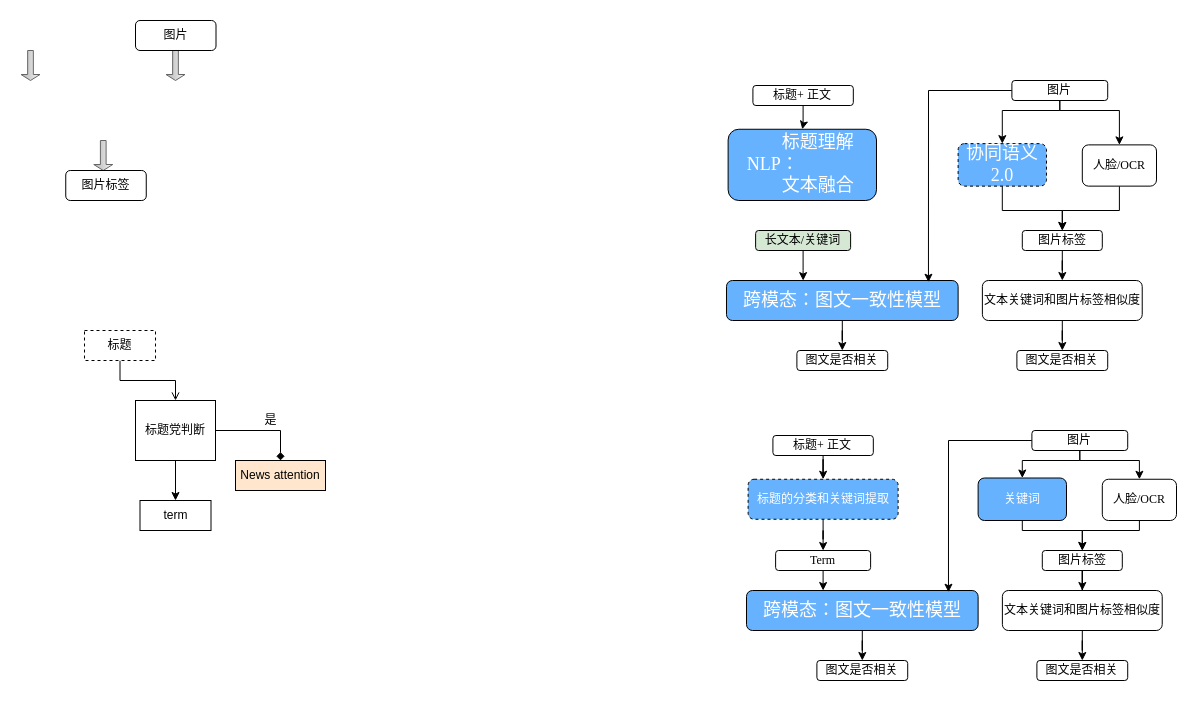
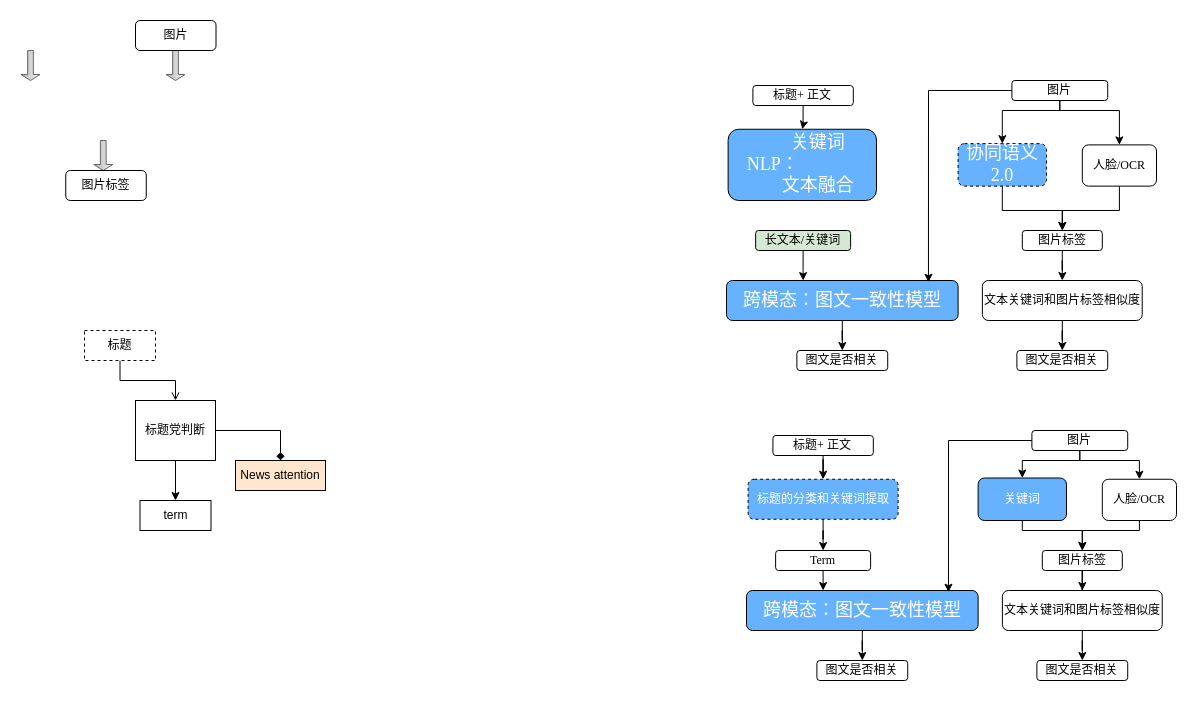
node "标题理解 NLP： 文本融合": label "标题理解 NLP： 文本融合" -> "关键词 NLP： 文本融合"
node "是": removed
